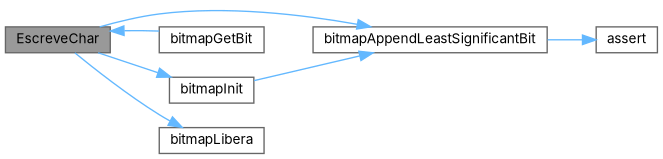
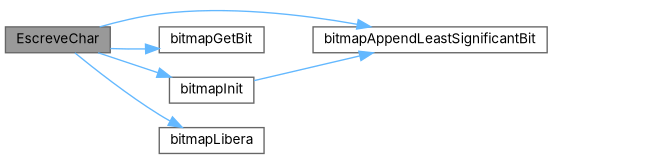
edge "bitmapGetBit" -> "EscreveChar": reversed
node "assert": removed
